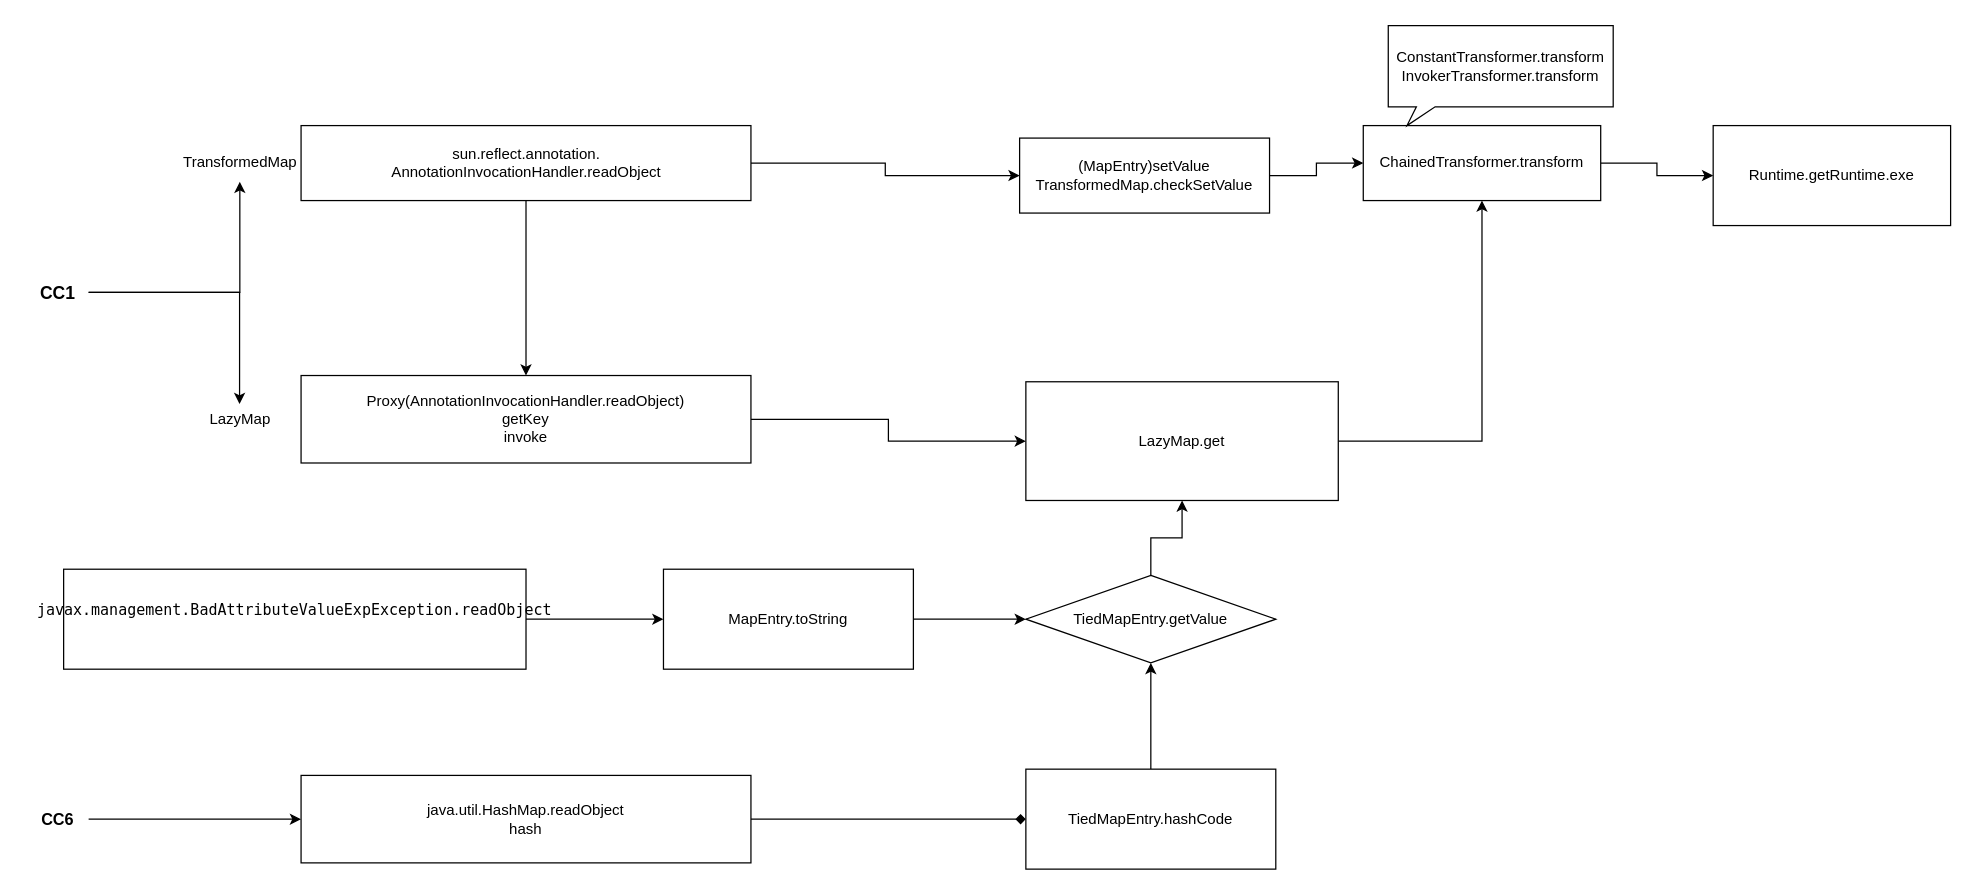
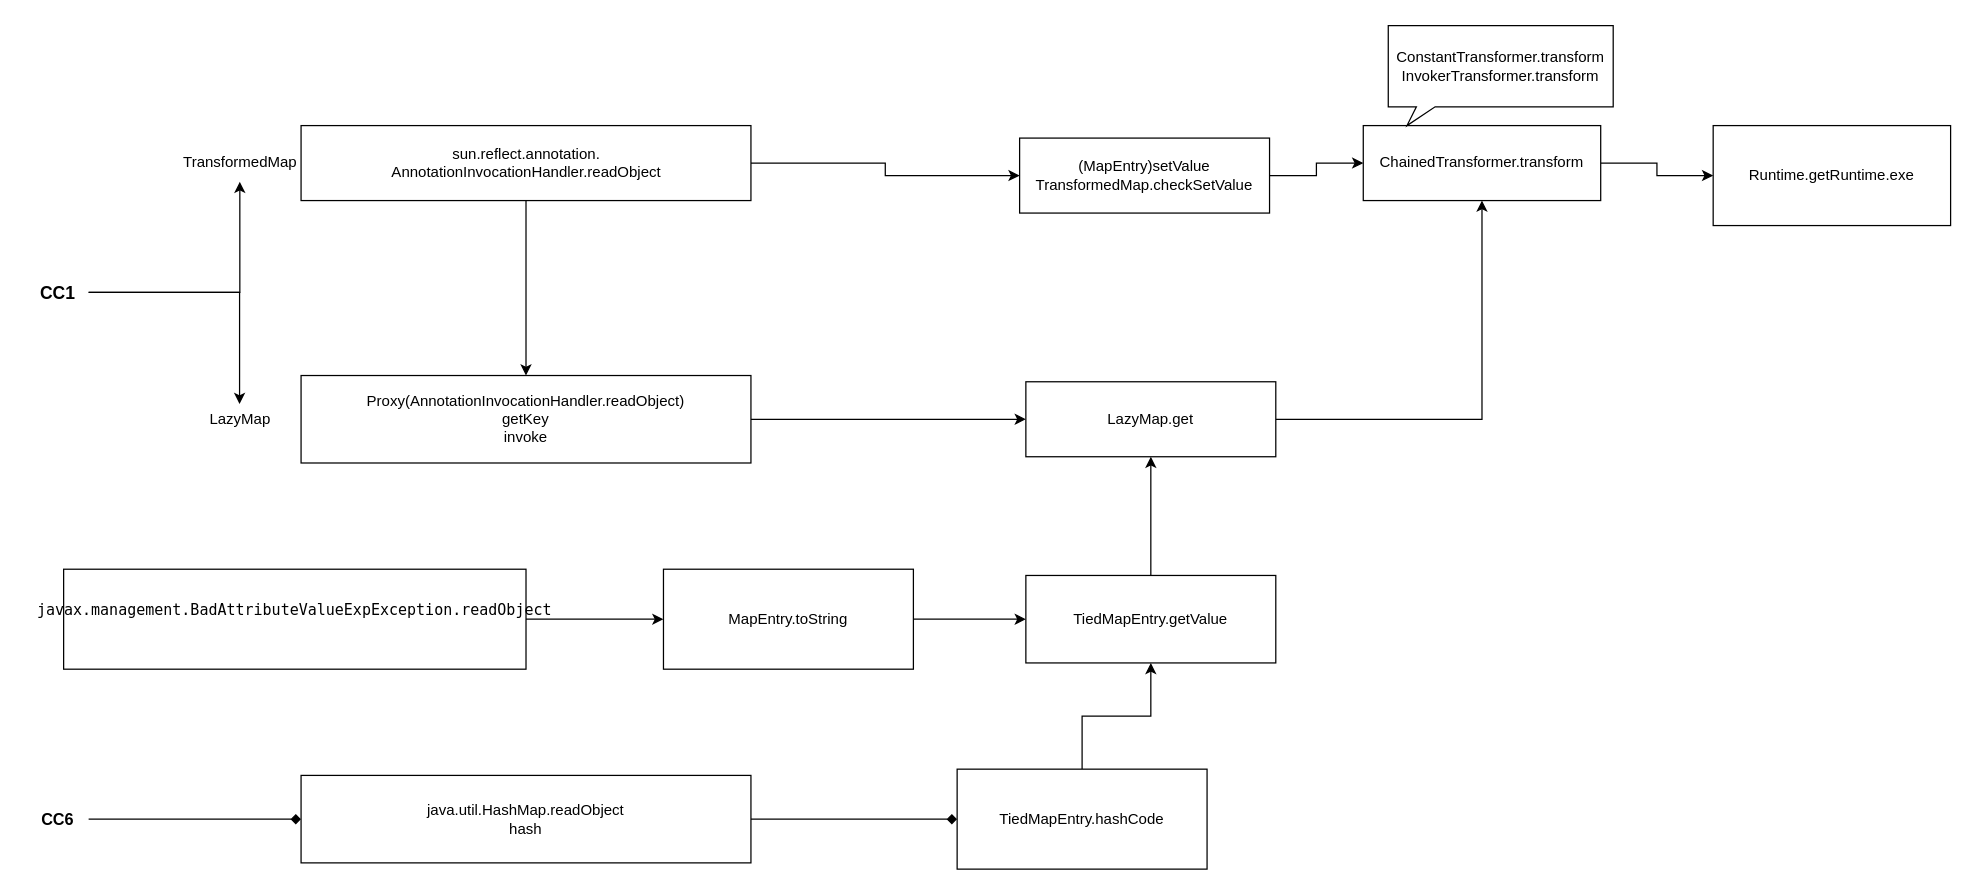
node "LazyMap.get": size 313x119 -> 250x75
node "TiedMapEntry.getValue": shape diamond -> rectangle
edge "CC6" -> "java.util.HashMap.readObject hash": arrowhead classic -> diamond
node "TiedMapEntry.hashCode": moved (1151, 819) -> (1082, 819)
